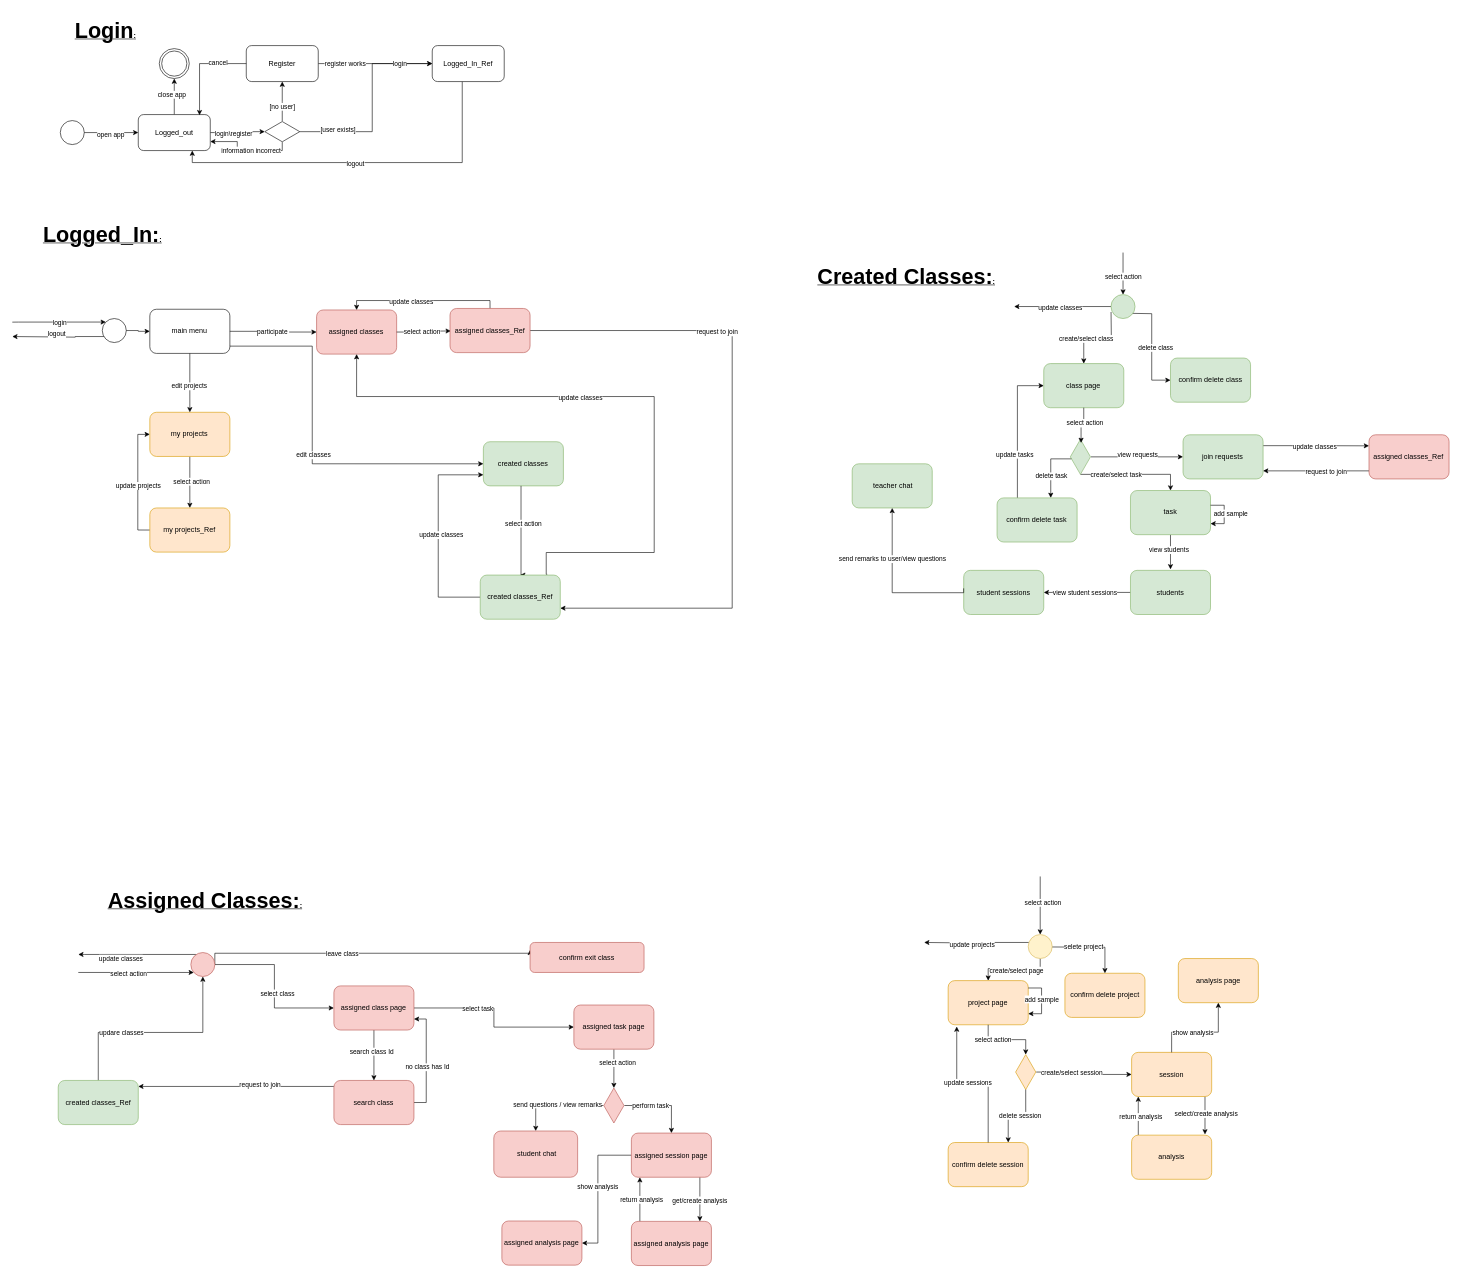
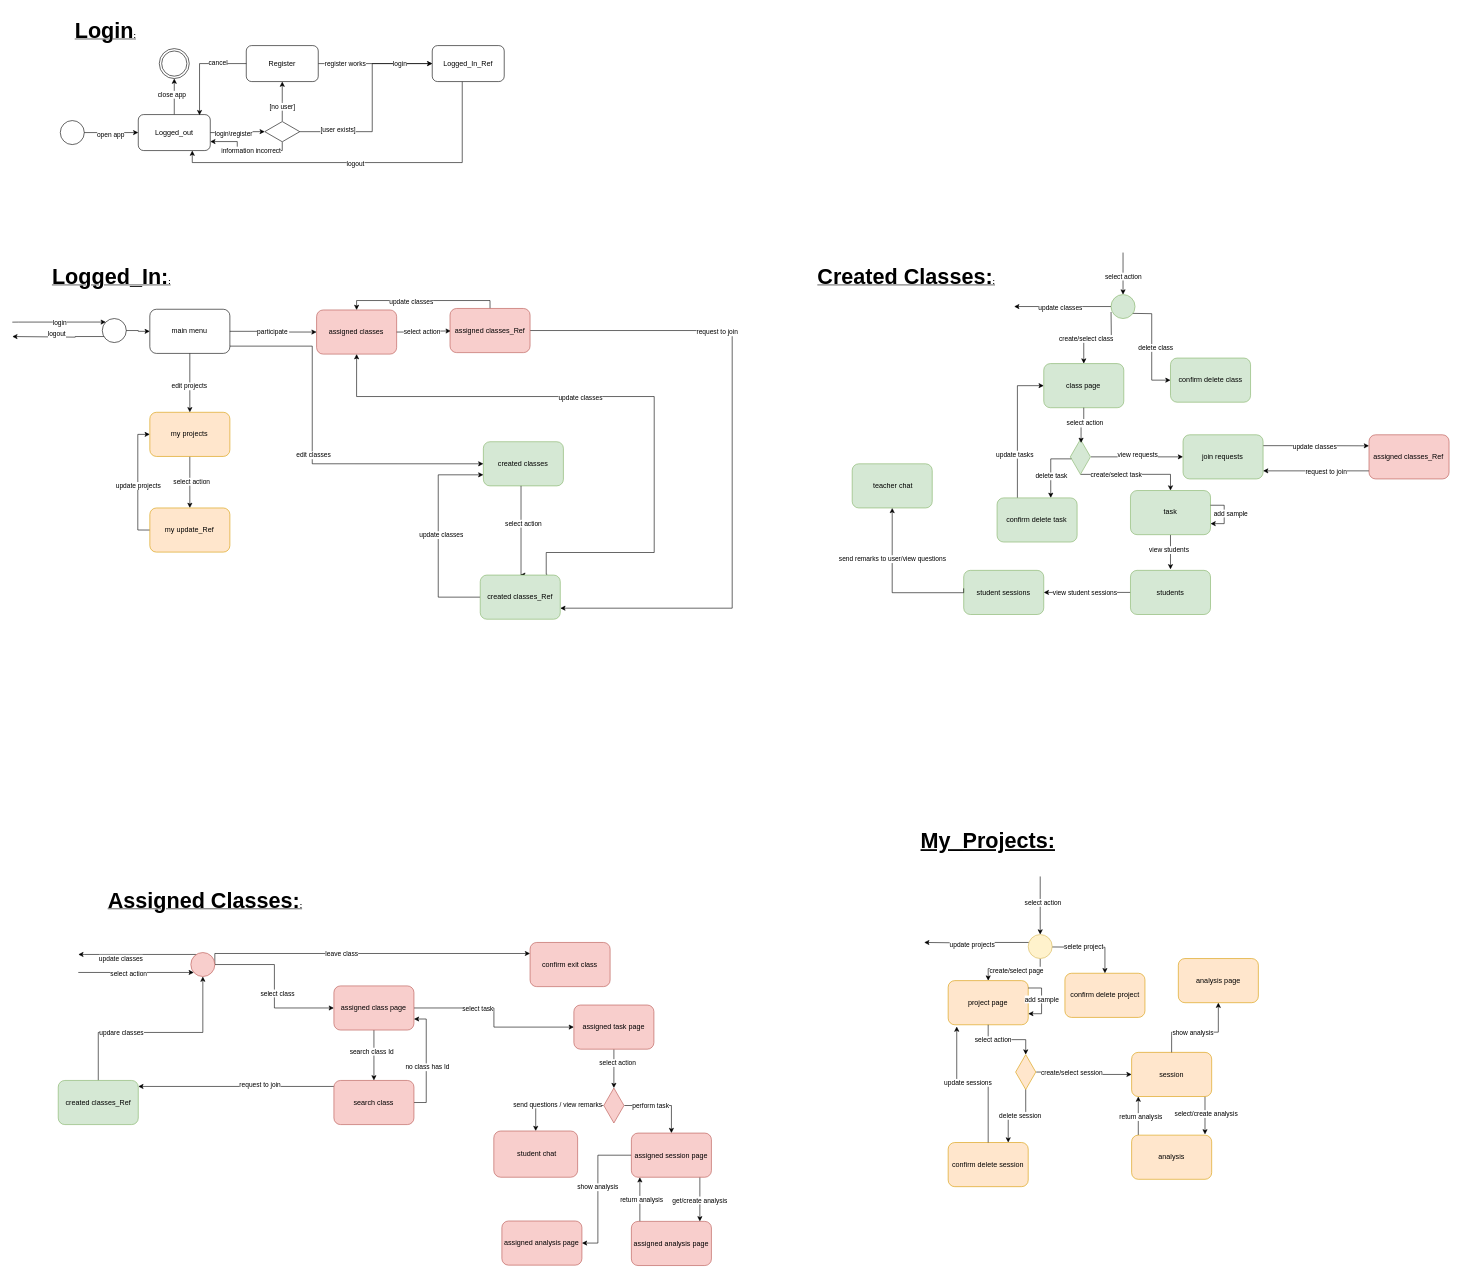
node "Logged_In::": moved (102, 234) -> (111, 276)
node "my projects_Ref": label "my projects_Ref" -> "my update_Ref"
node "My_Projects:": added
node "confirm exit class": size 114x30 -> 80x44
